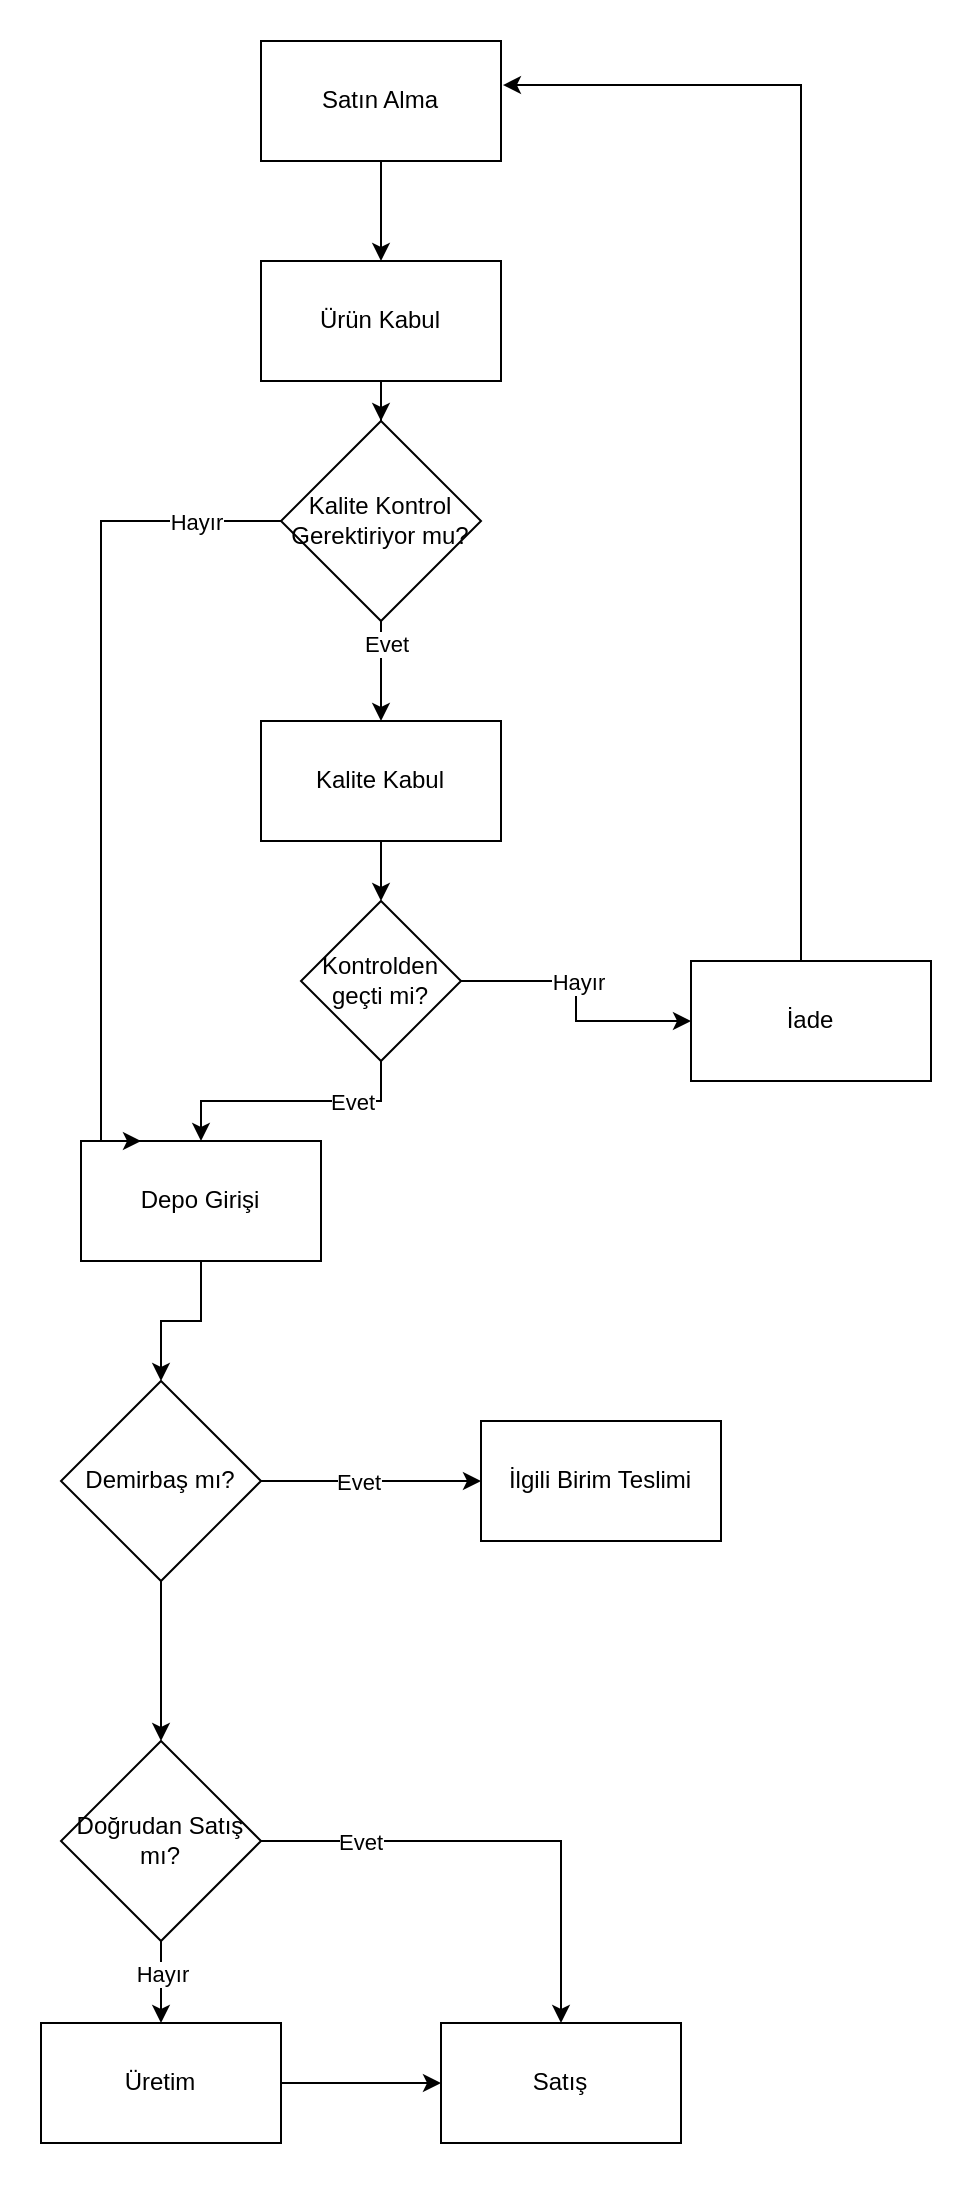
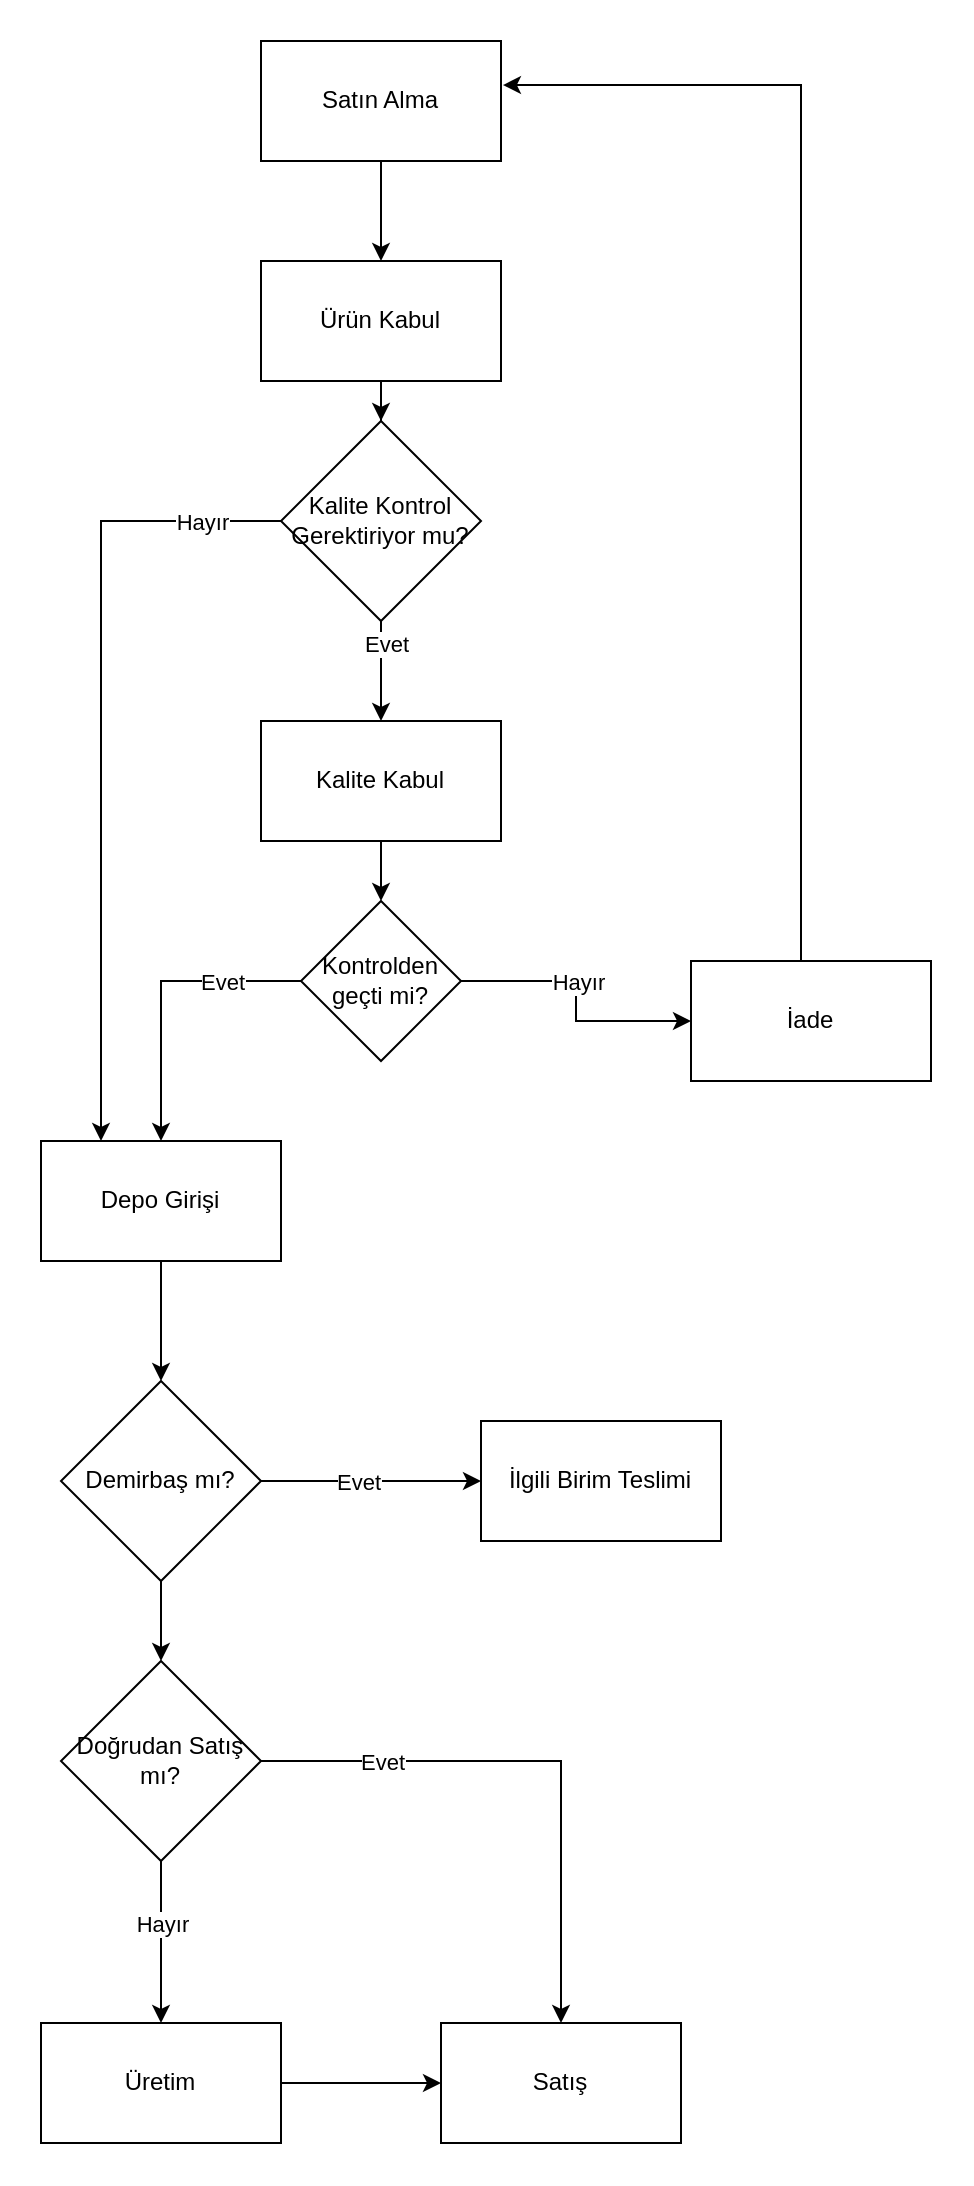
node "Depo Girişi": moved (201, 1201) -> (161, 1201)
node "Doğrudan Satış mı?": moved (161, 1841) -> (161, 1761)
